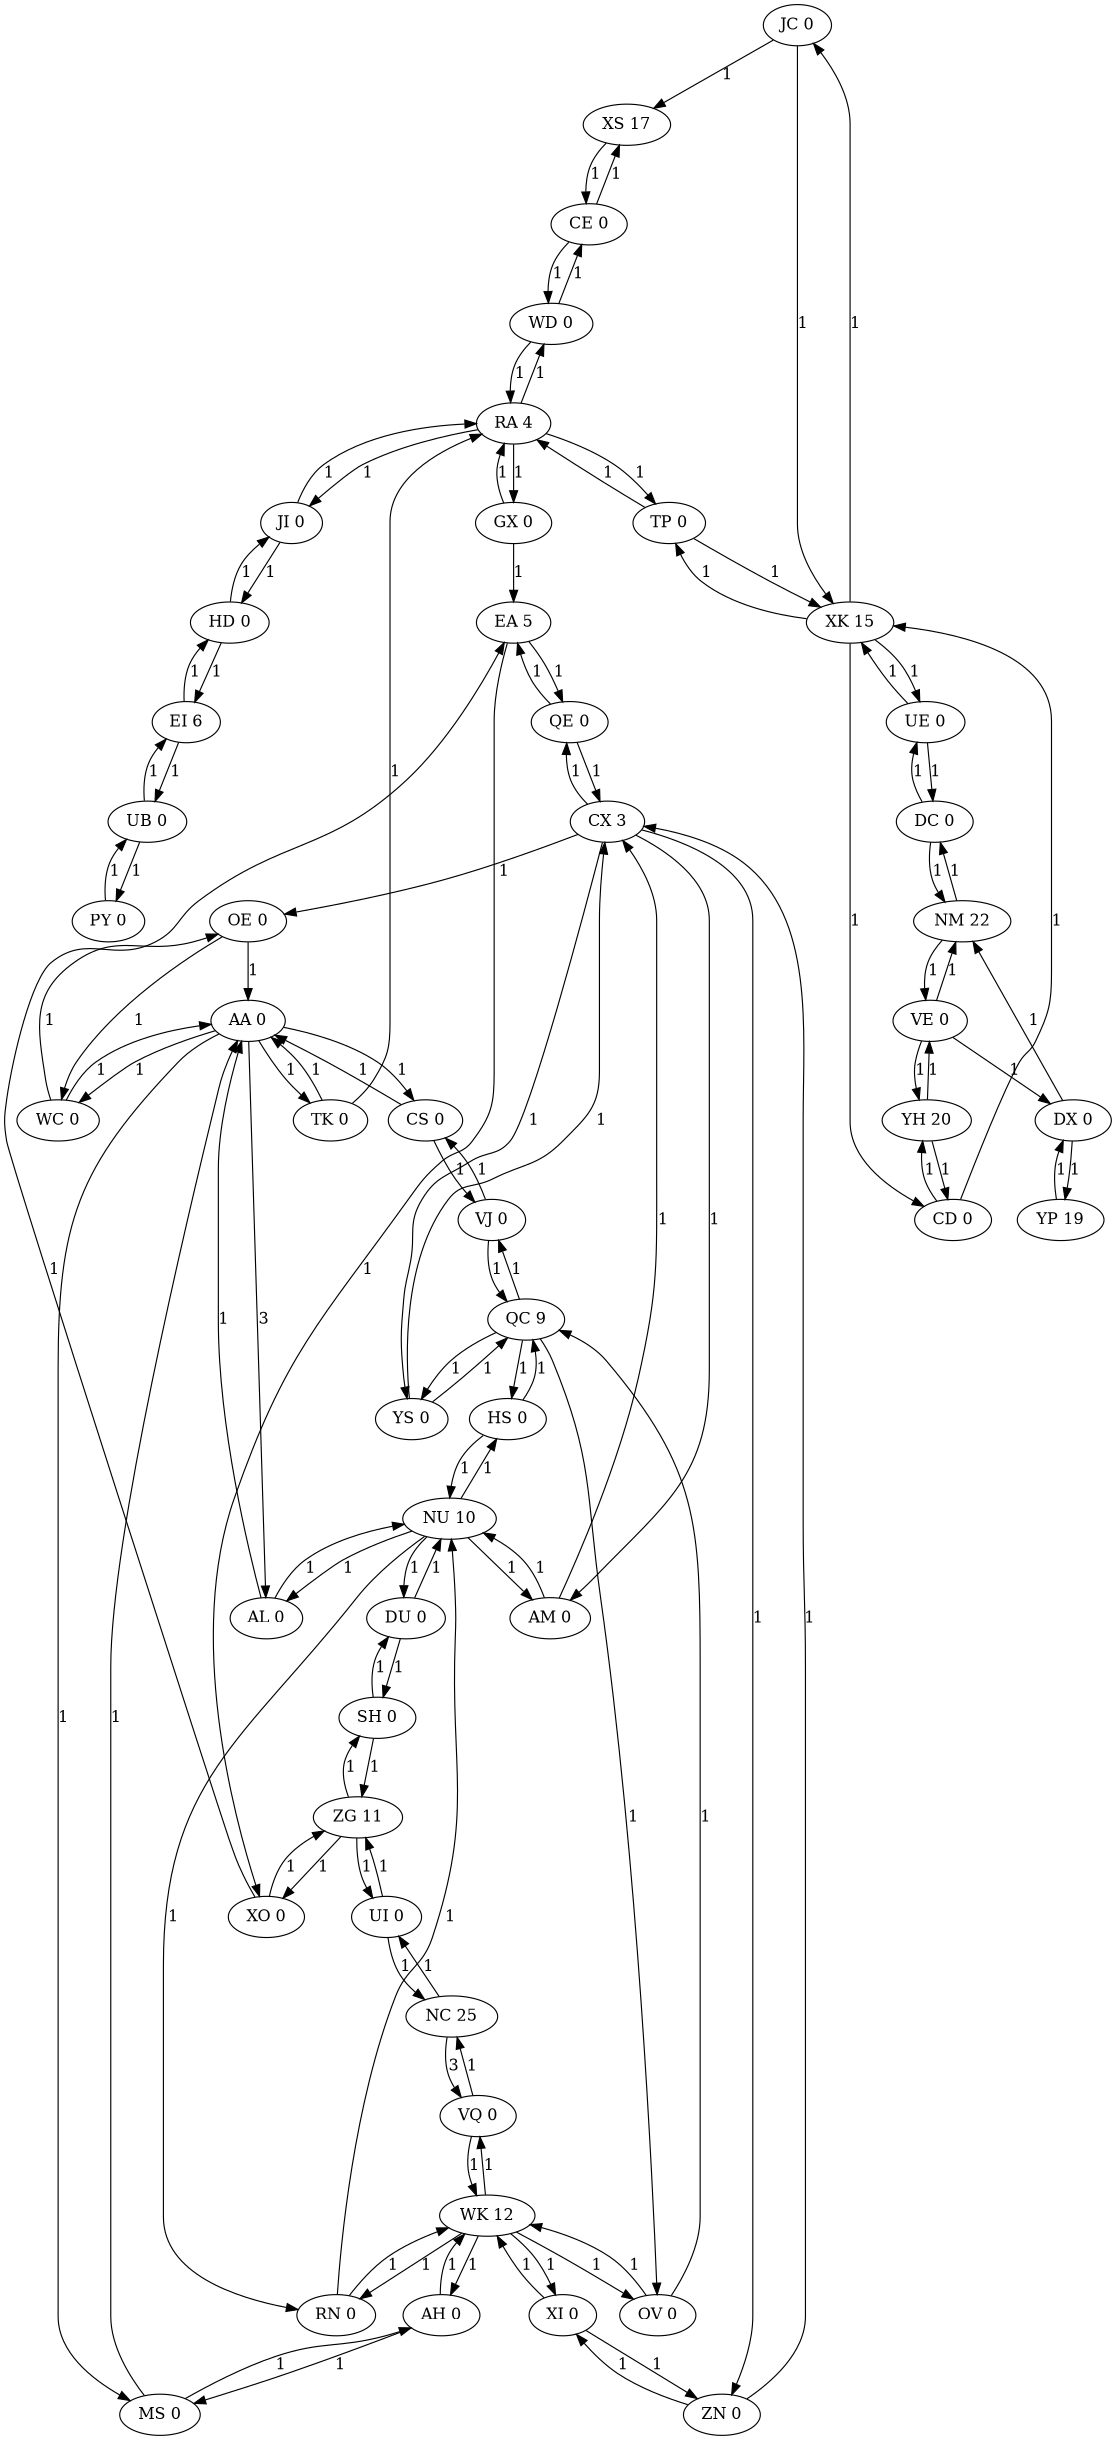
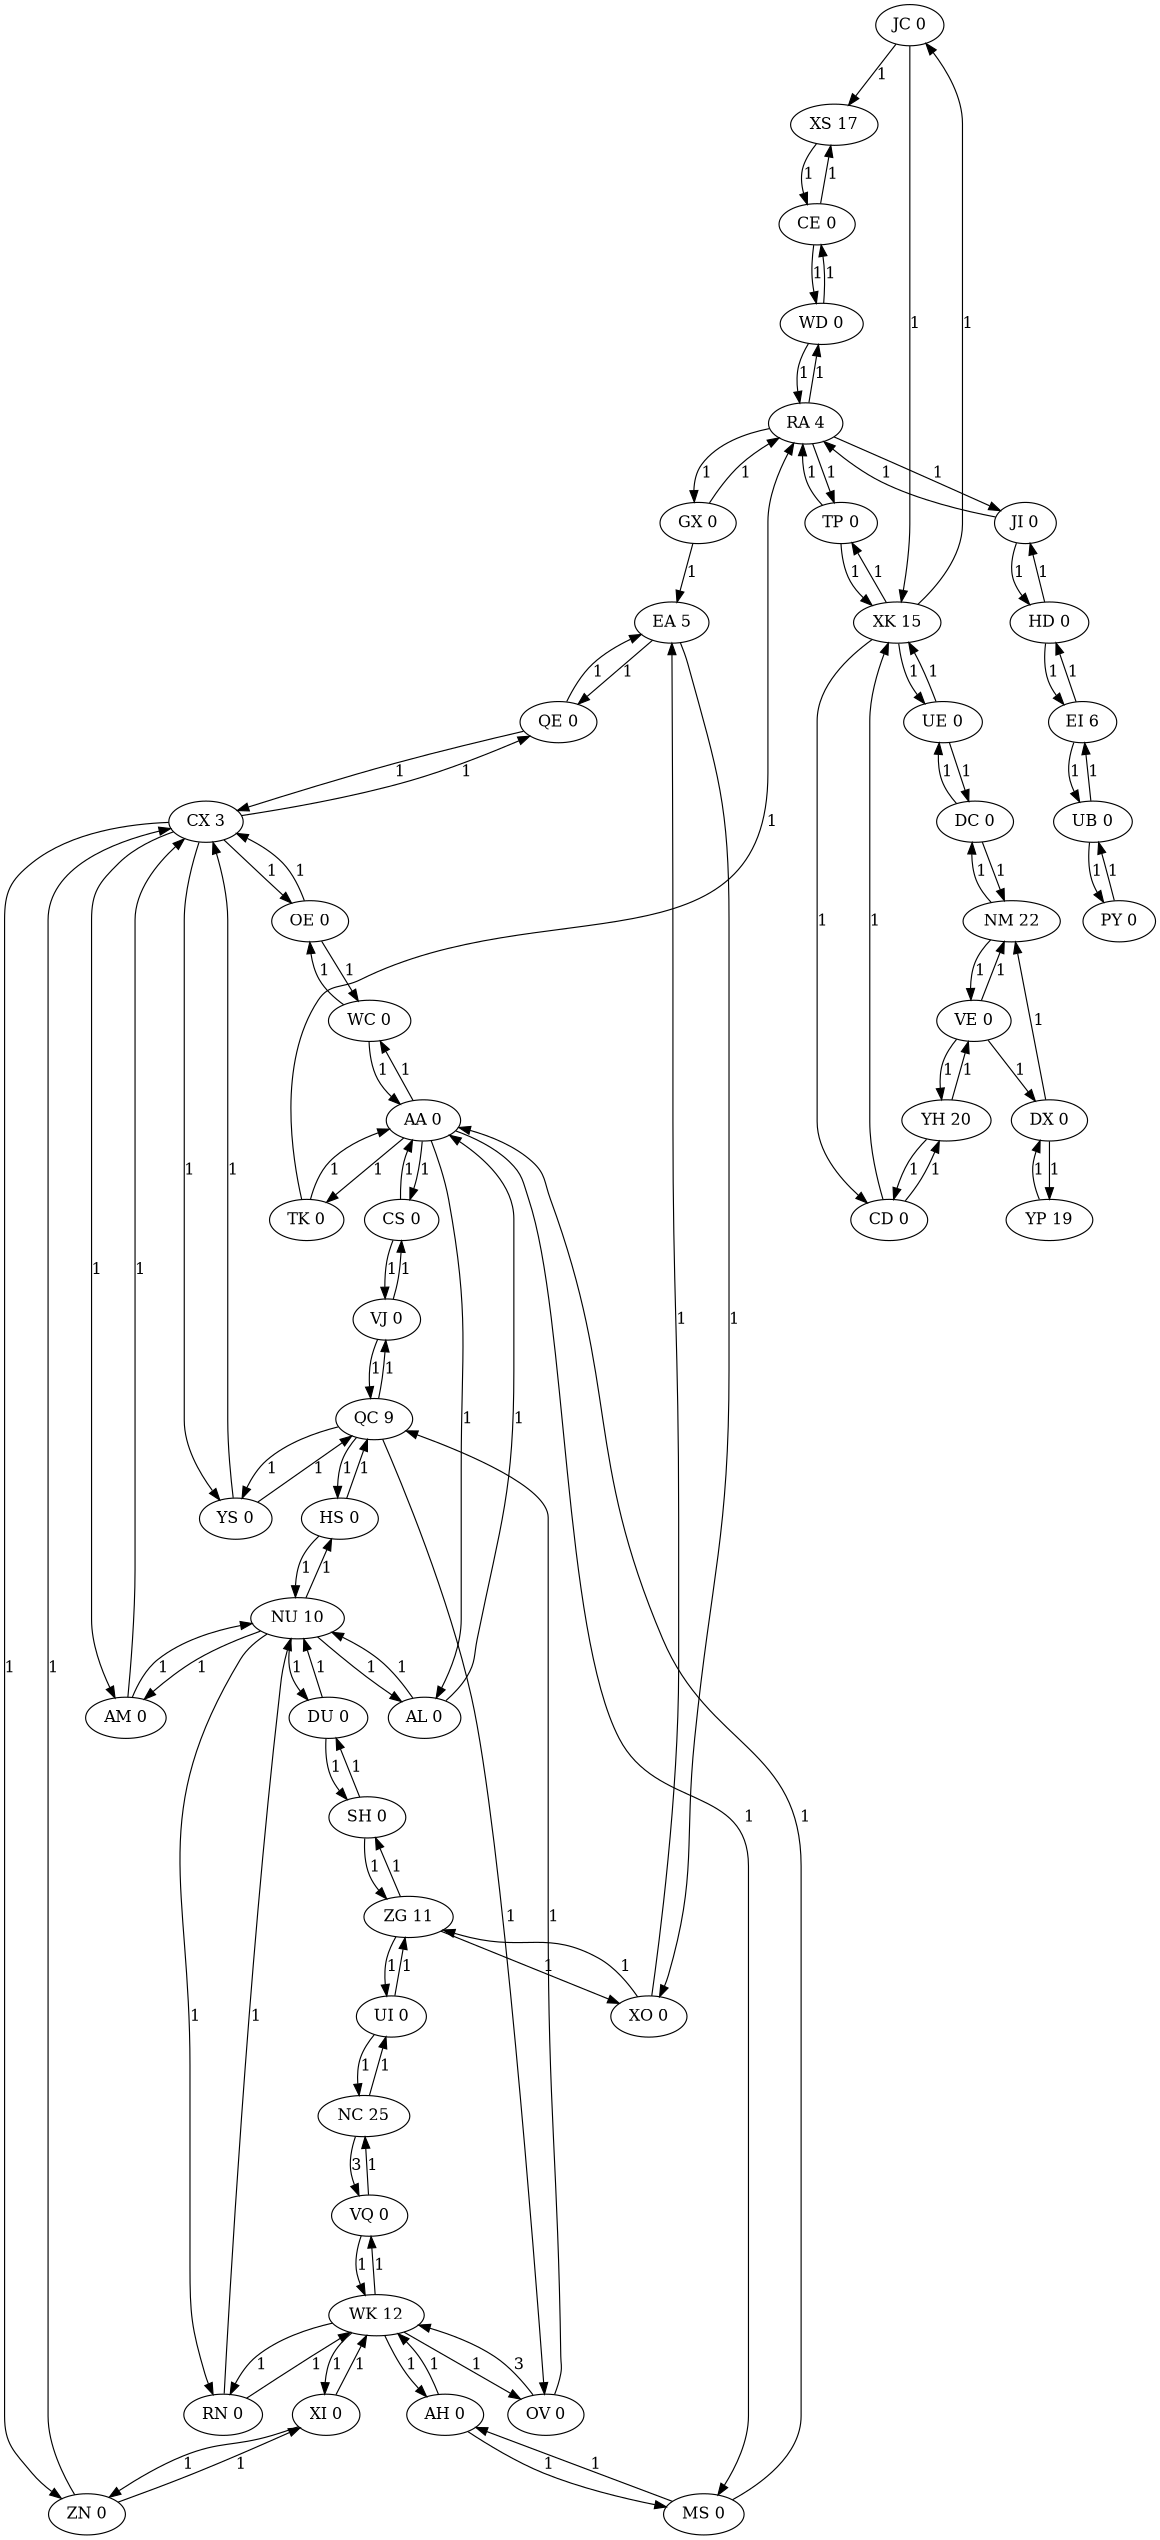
edge "OE 0" -> "AA 0": now "OE 0" -> "CX 3"
edge "AA 0" -> "AL 0": label "3" -> "1"
edge "OV 0" -> "WK 12": label "1" -> "3"
